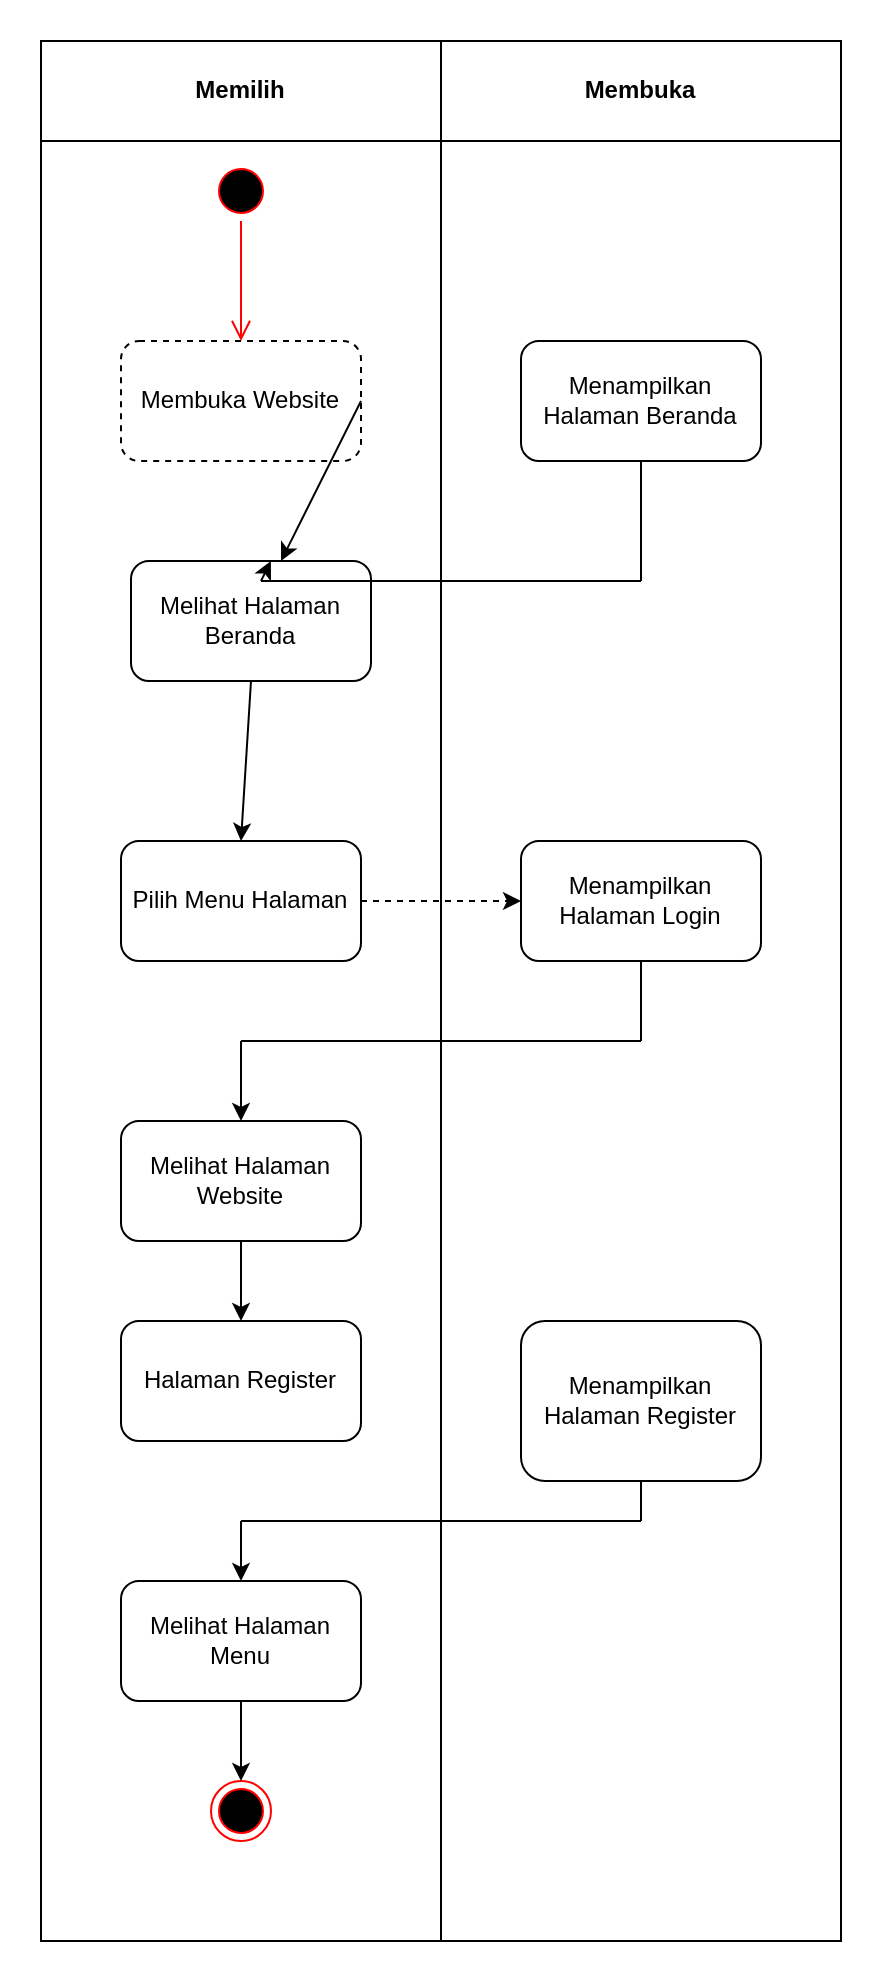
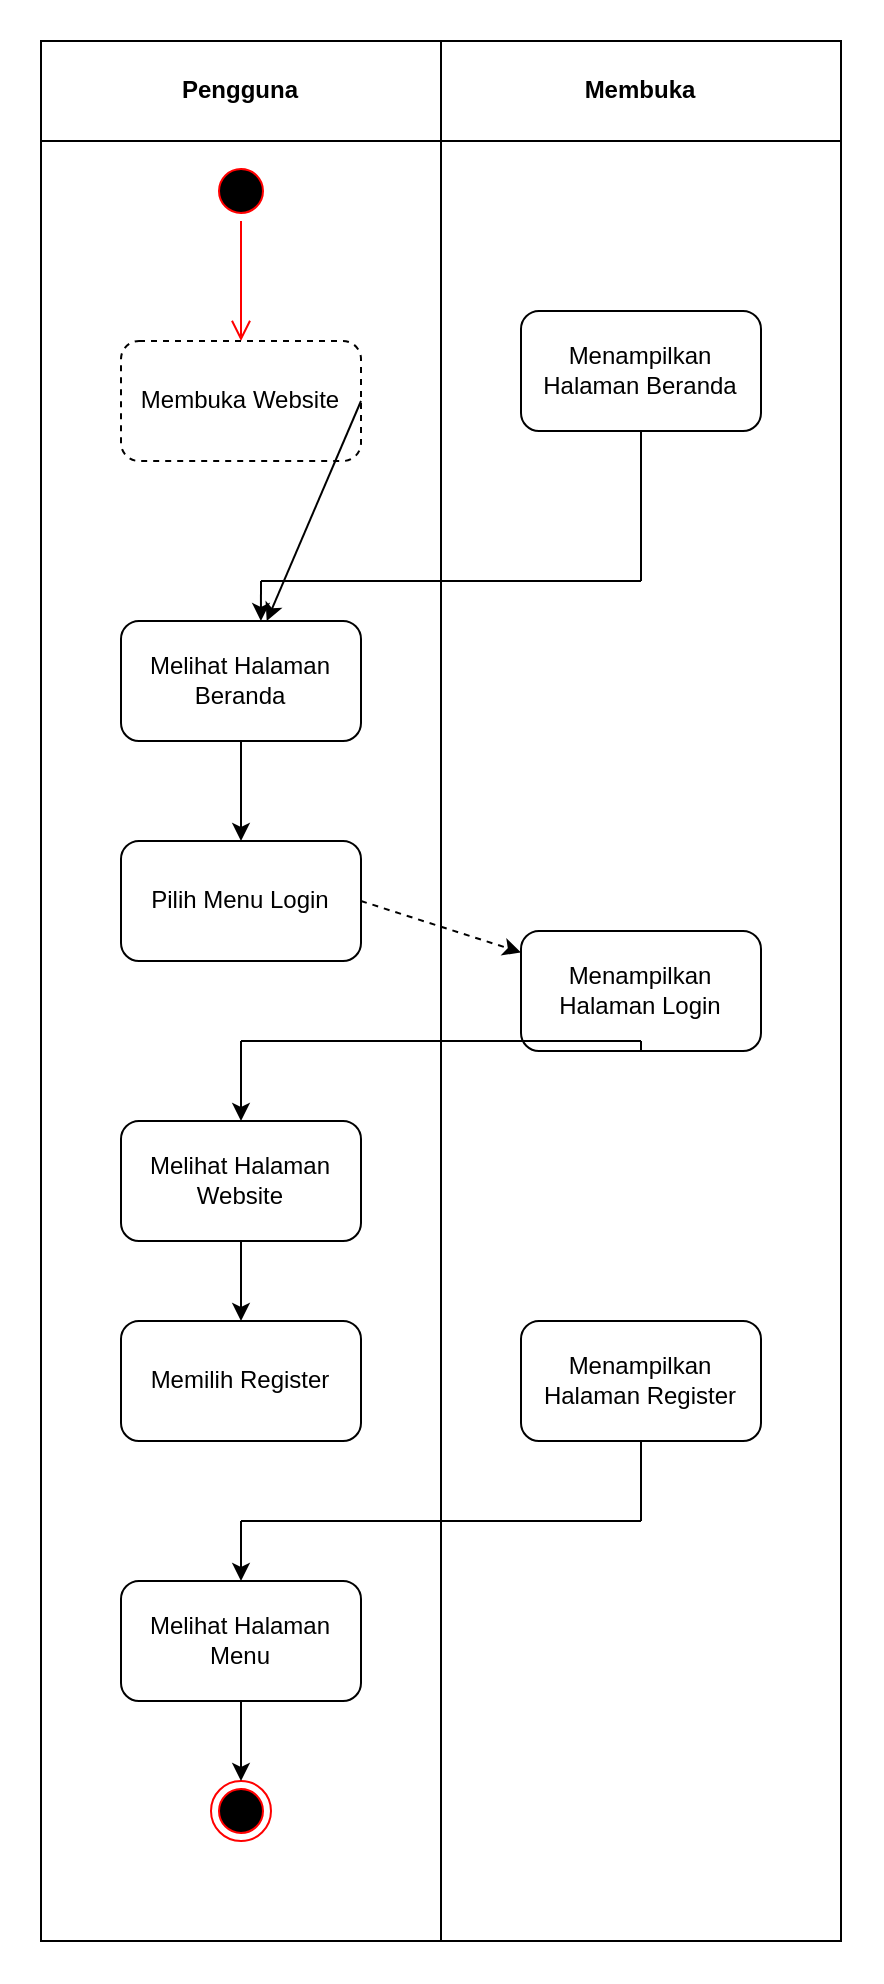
node "Memilih": label "Memilih" -> "Pengguna"
node "Menampilkan Halaman Beranda": moved (641, 401) -> (641, 371)
node "Melihat Halaman Beranda": moved (251, 621) -> (241, 681)
node "Pilih Menu Halaman": label "Pilih Menu Halaman" -> "Pilih Menu Login"
node "Menampilkan Halaman Login": moved (641, 901) -> (641, 991)
node "Halaman Register": label "Halaman Register" -> "Memilih Register"
node "Menampilkan Halaman Register": size 240x160 -> 240x120
